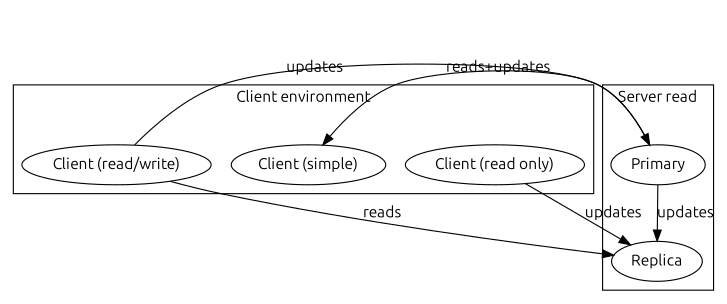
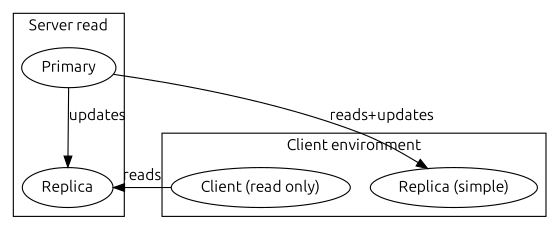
node "Client (read/write)": removed
node "Client (simple)": label "Client (simple)" -> "Replica (simple)"
edge "Client (read only)" -> "Replica": label "updates" -> "reads"
